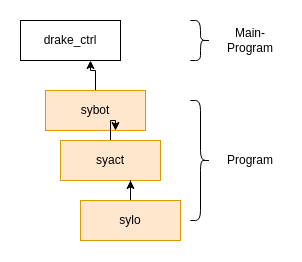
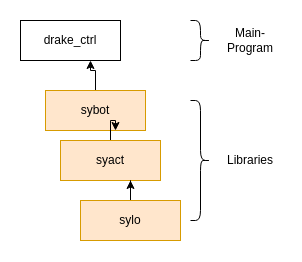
node "Program": label "Program" -> "Libraries"
